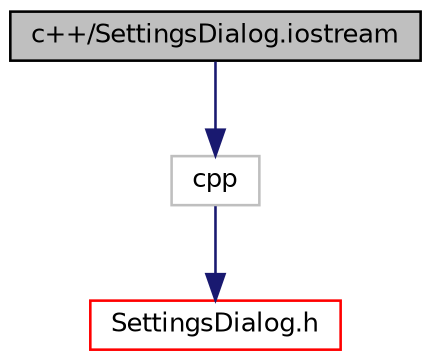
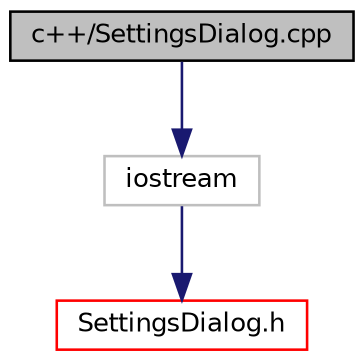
node "c++/SettingsDialog.iostream": label "c++/SettingsDialog.iostream" -> "c++/SettingsDialog.cpp"
node "cpp": label "cpp" -> "iostream"
